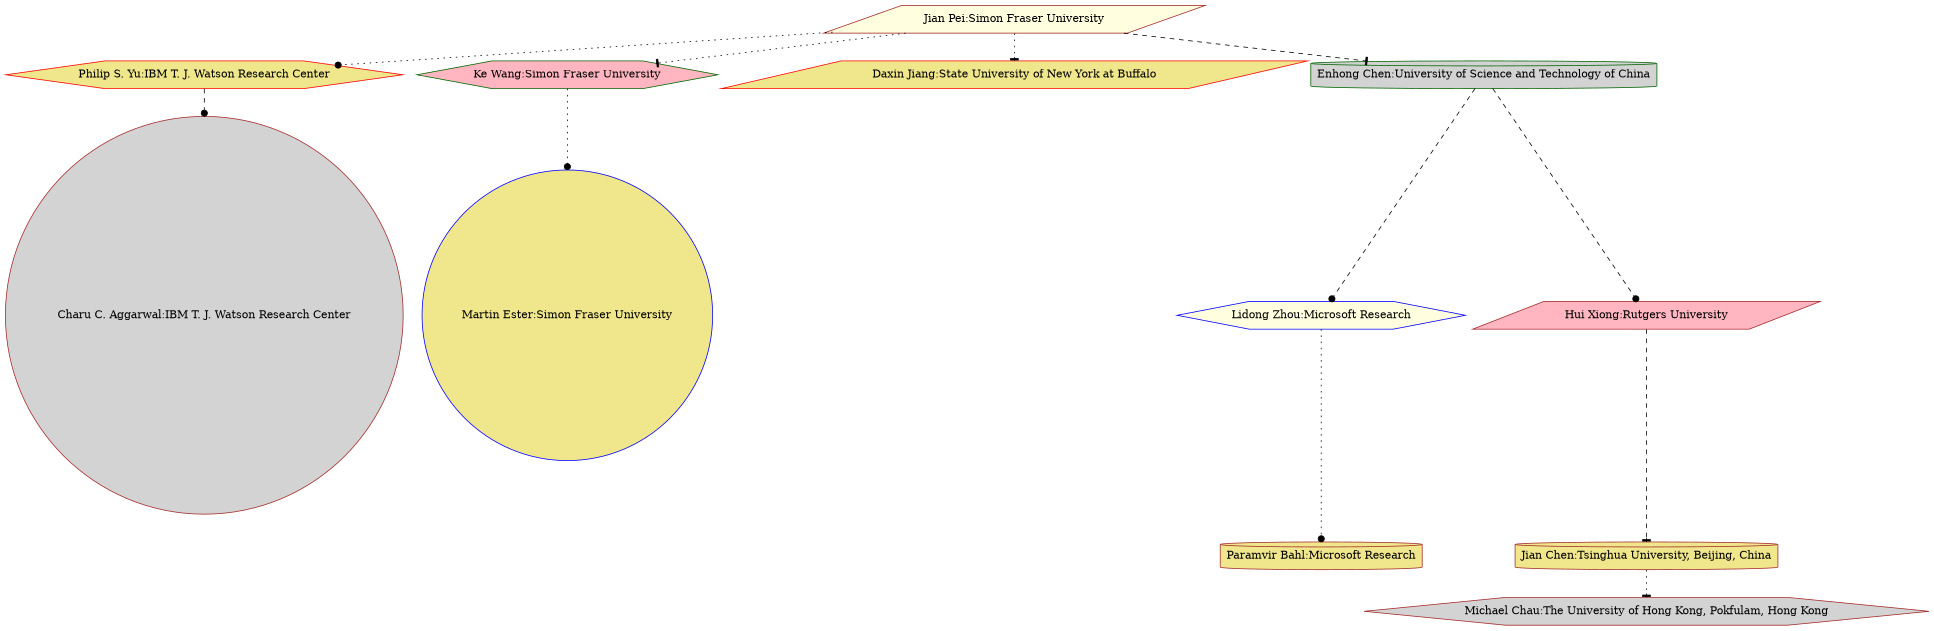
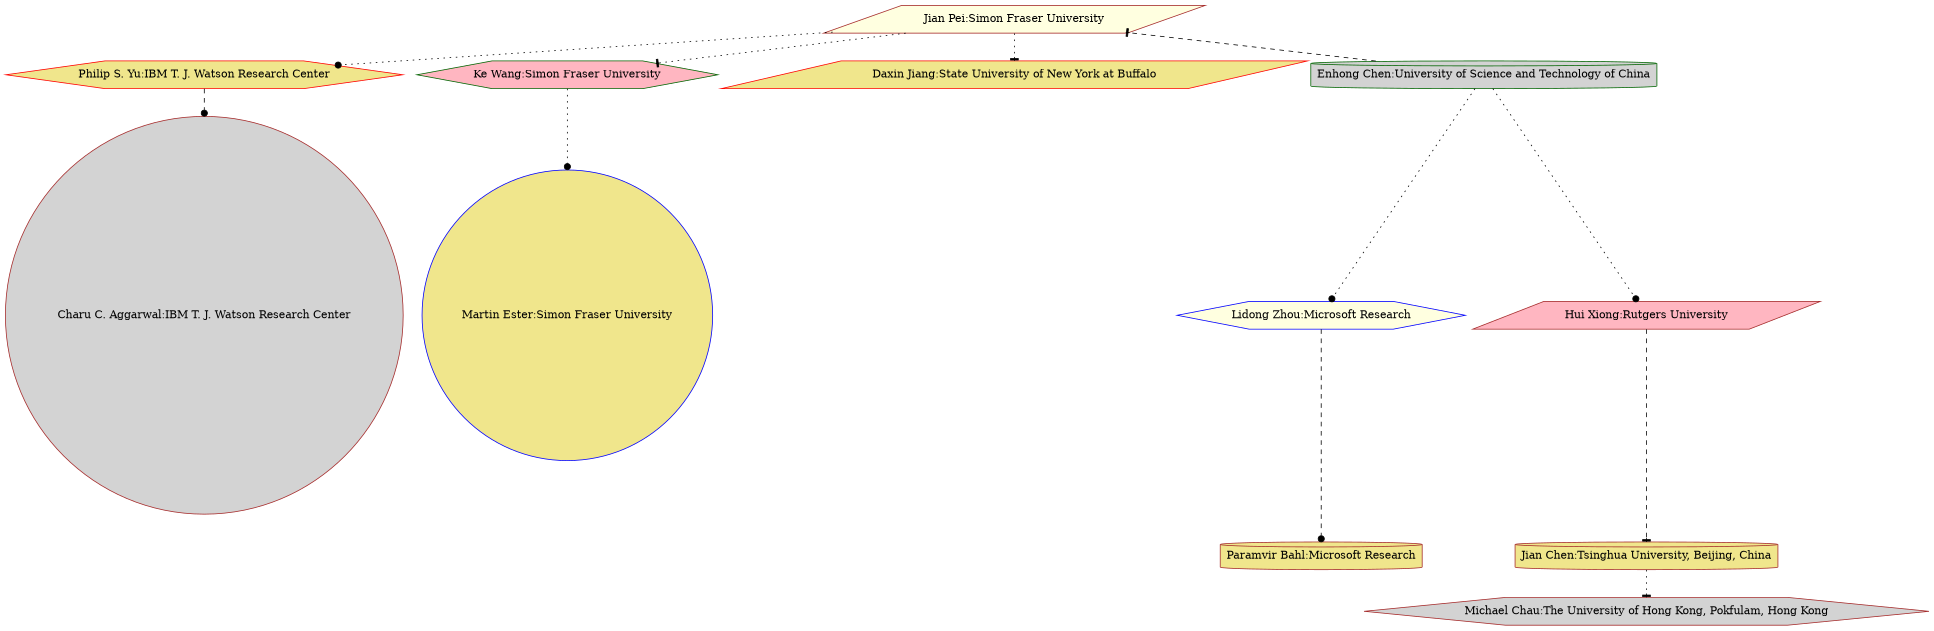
edge "Jian Pei:Simon Fraser University" -> "Enhong Chen:University of Science and Technology of China": reversed
edge "Enhong Chen:University of Science and Technology of China" -> "Lidong Zhou:Microsoft Research": style dashed -> dotted
edge "Enhong Chen:University of Science and Technology of China" -> "Hui Xiong:Rutgers University": style dashed -> dotted
edge "Lidong Zhou:Microsoft Research" -> "Paramvir Bahl:Microsoft Research": style dotted -> dashed
